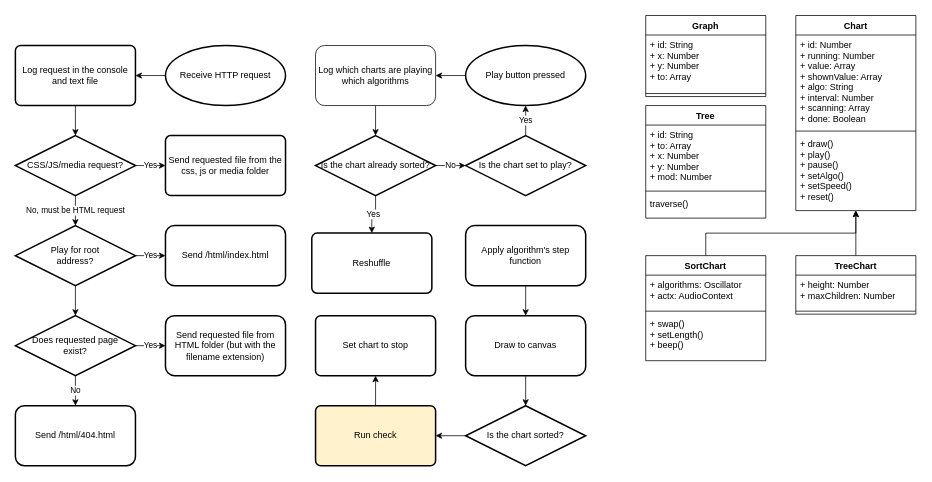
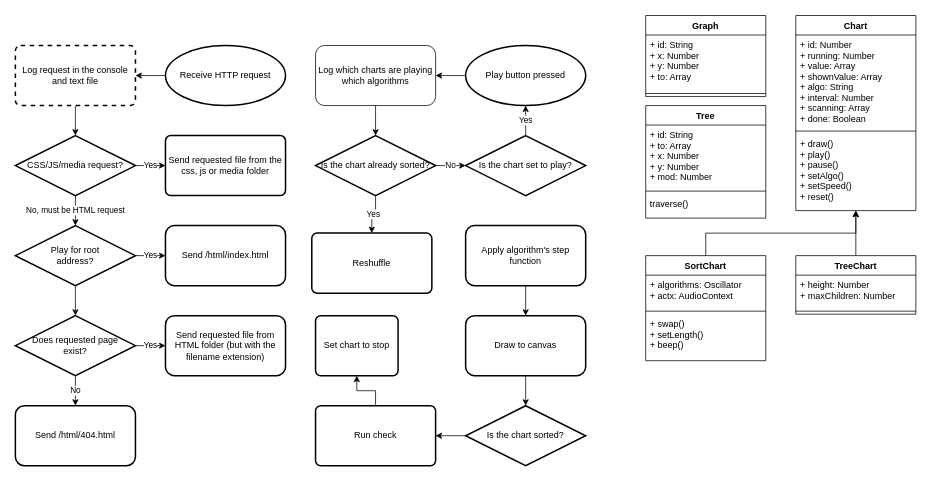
node "Log request in the console and text file": style solid -> dashed
node "Set chart to stop": size 120x60 -> 83x60
node "Run check": fillcolor #fff2cc -> #ffffff
